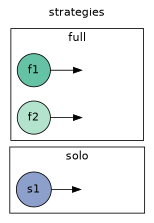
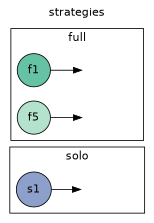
node "f2": label "f2" -> "f5"
